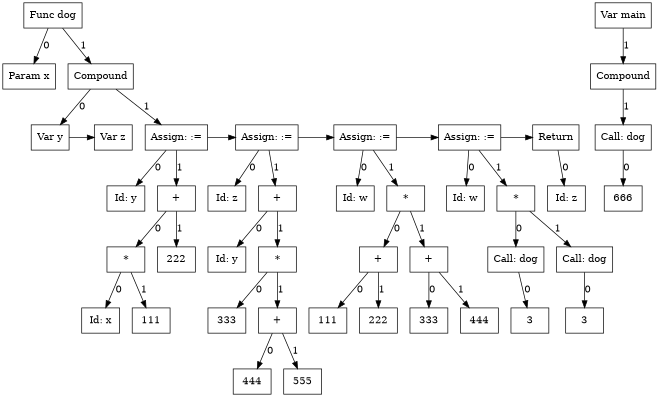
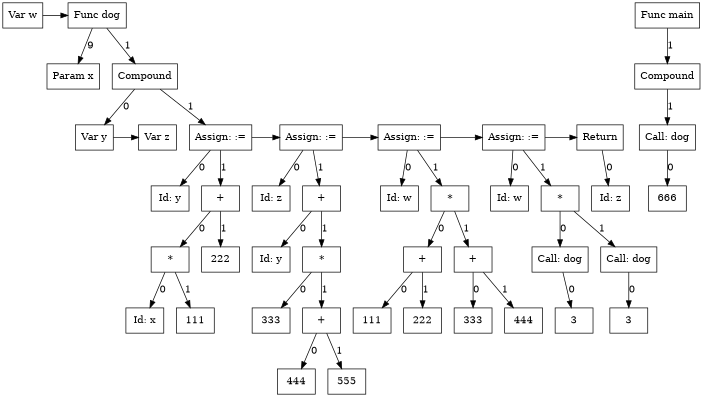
node "Var w": added
node "Var main": label "Var main" -> "Func main"
edge "Func dog" -> "Param x": label "0" -> "9"
